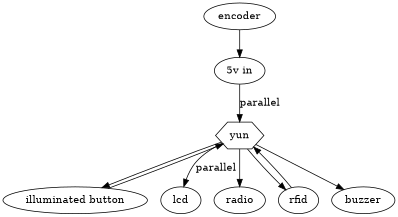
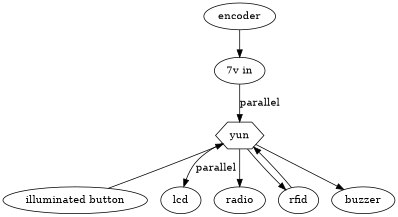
node "5v in": label "5v in" -> "7v in"
edge "yun" -> "illuminated button": removed
